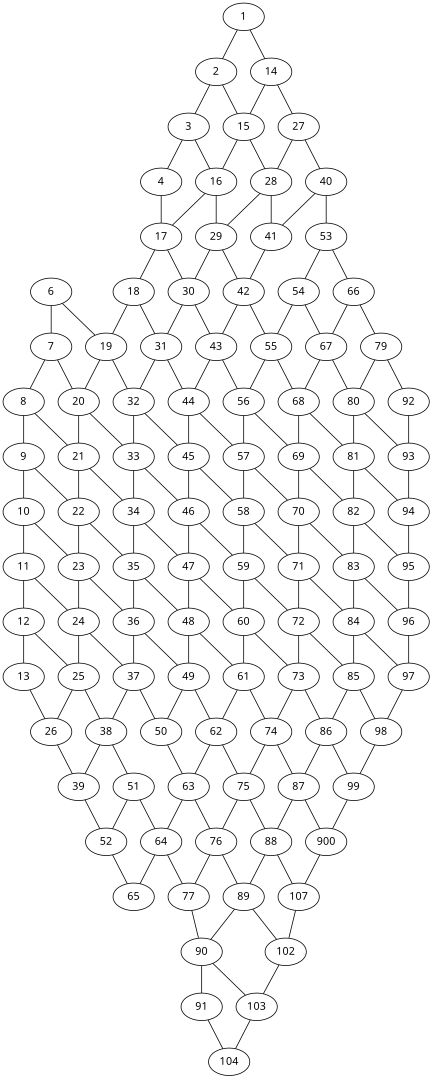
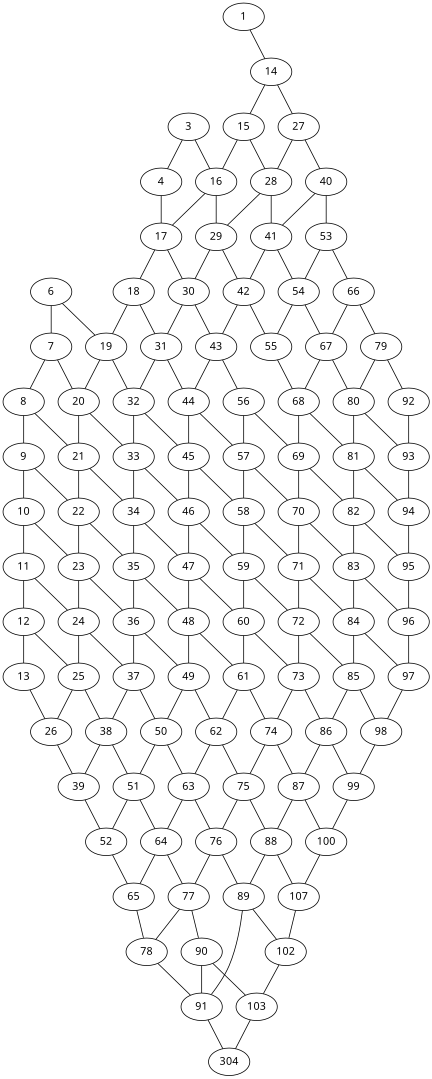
node "2": removed
edge "41" -- "54": added
edge "55" -- "56": removed
edge "50" -- "51": added
node "900": label "900" -> "100"
edge "89" -- "90": now "89" -- "91"
node "78": added
node "104": label "104" -> "304"
